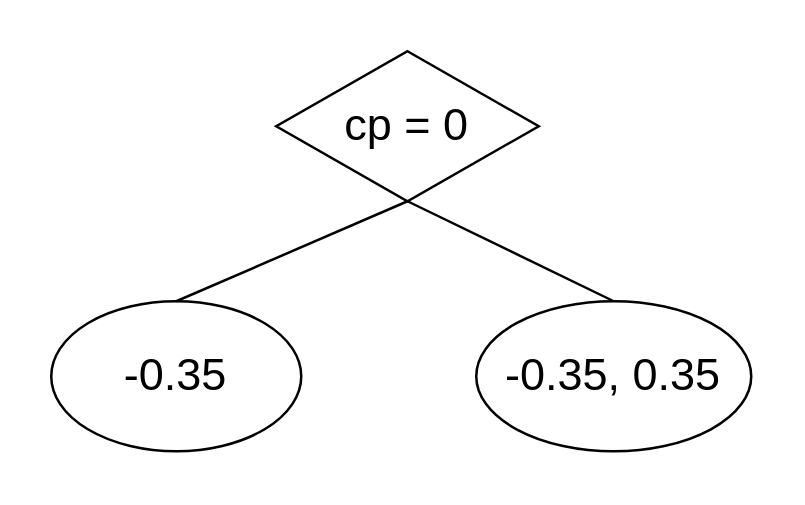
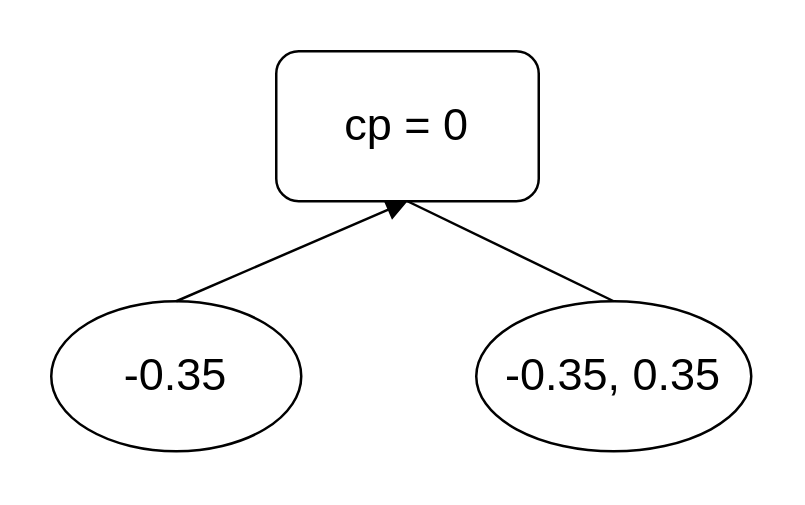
node "cp = 0": shape diamond -> rounded rectangle
edge "cp = 0" -- "-0.35": arrowhead none -> block
